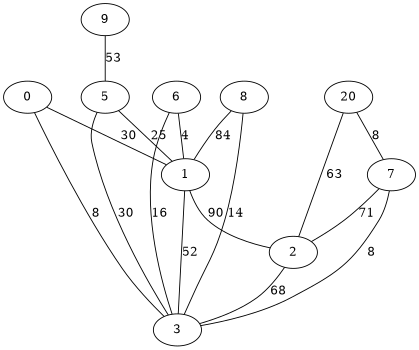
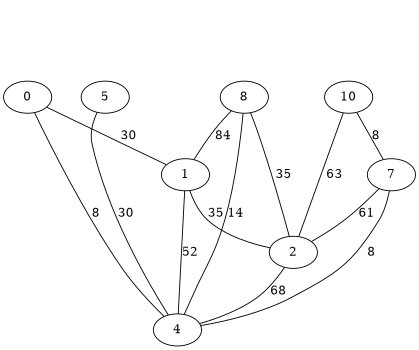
node "9": removed
node "6": removed
node "20": label "20" -> "10"
edge "5" -- "1": removed, label "25"
edge "8" -- "2": added, label "35"
edge "1" -- "2": label "90" -> "35"
edge "7" -- "2": label "71" -> "61"
node "3": label "3" -> "4"
